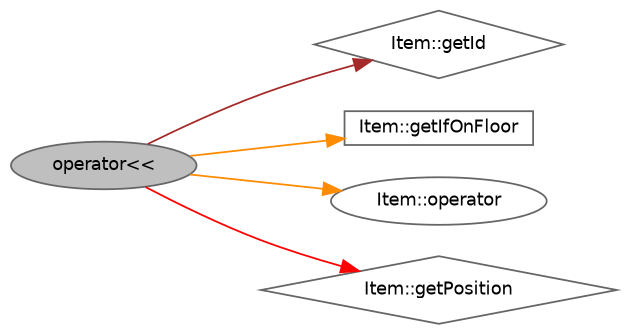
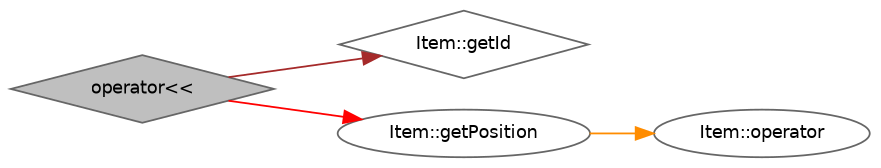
node "Item::getIfOnFloor": removed
node "operator<<": shape ellipse -> diamond
edge "operator<<" -> "Item::operator": now "Item::getPosition" -> "Item::operator"
node "Item::getPosition": shape diamond -> ellipse
